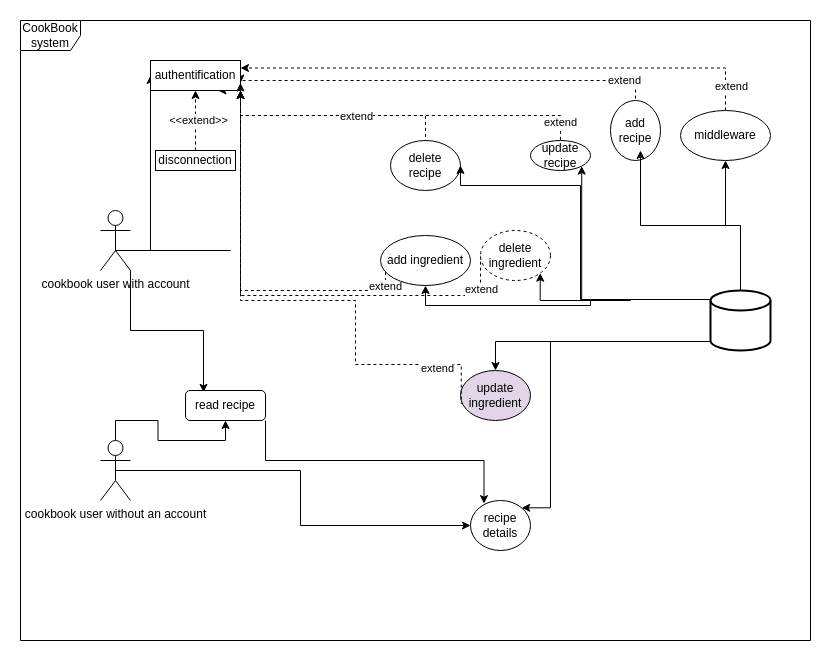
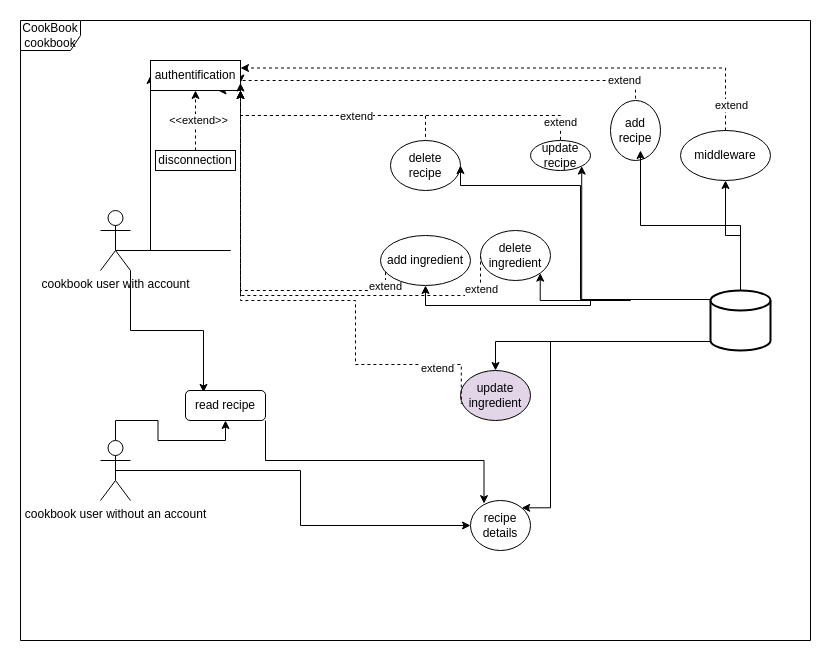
node "CookBook system": label "CookBook system" -> "CookBook cookbook"
node "middleware": moved (726, 136) -> (726, 156)
node "delete ingredient": style dashed -> solid
